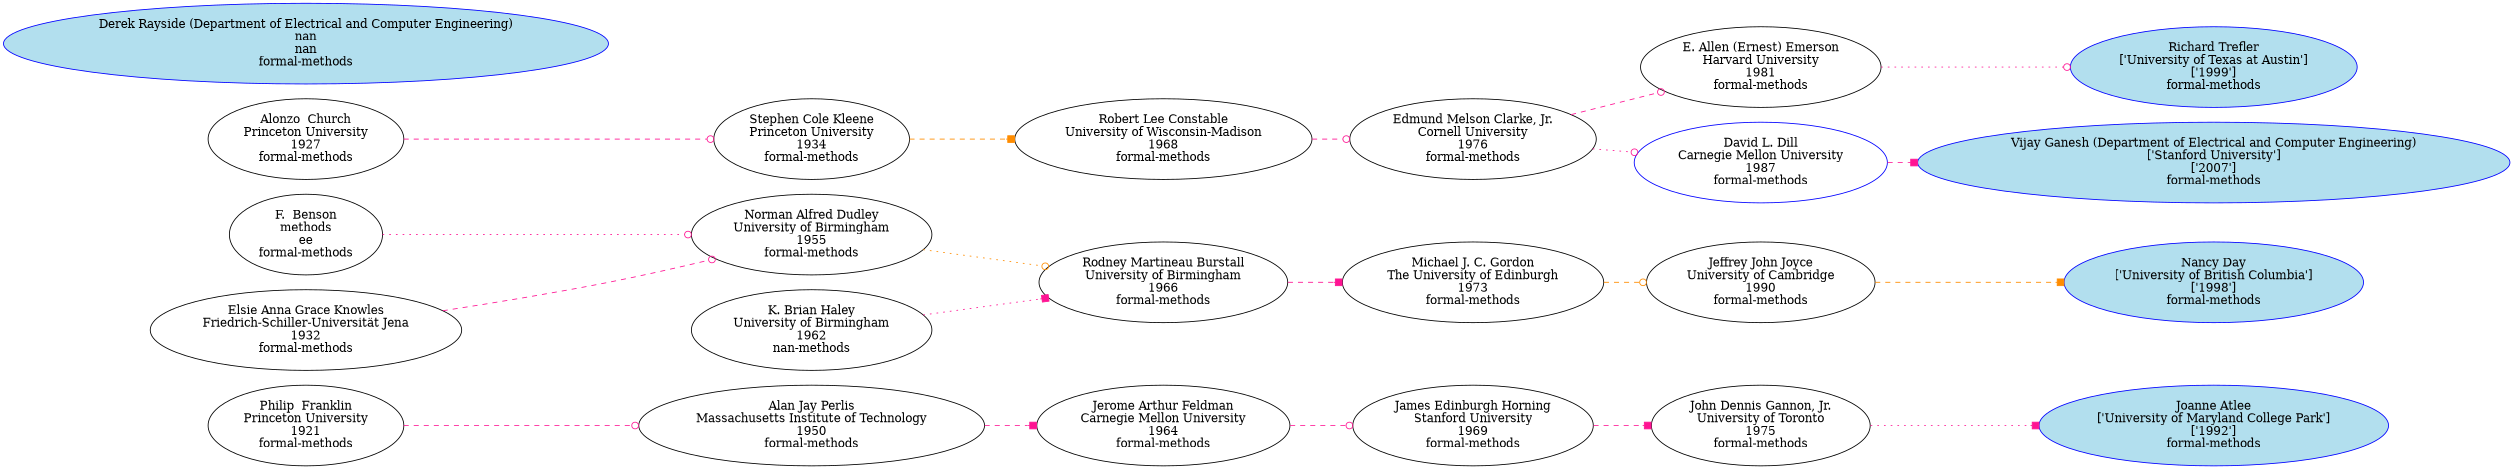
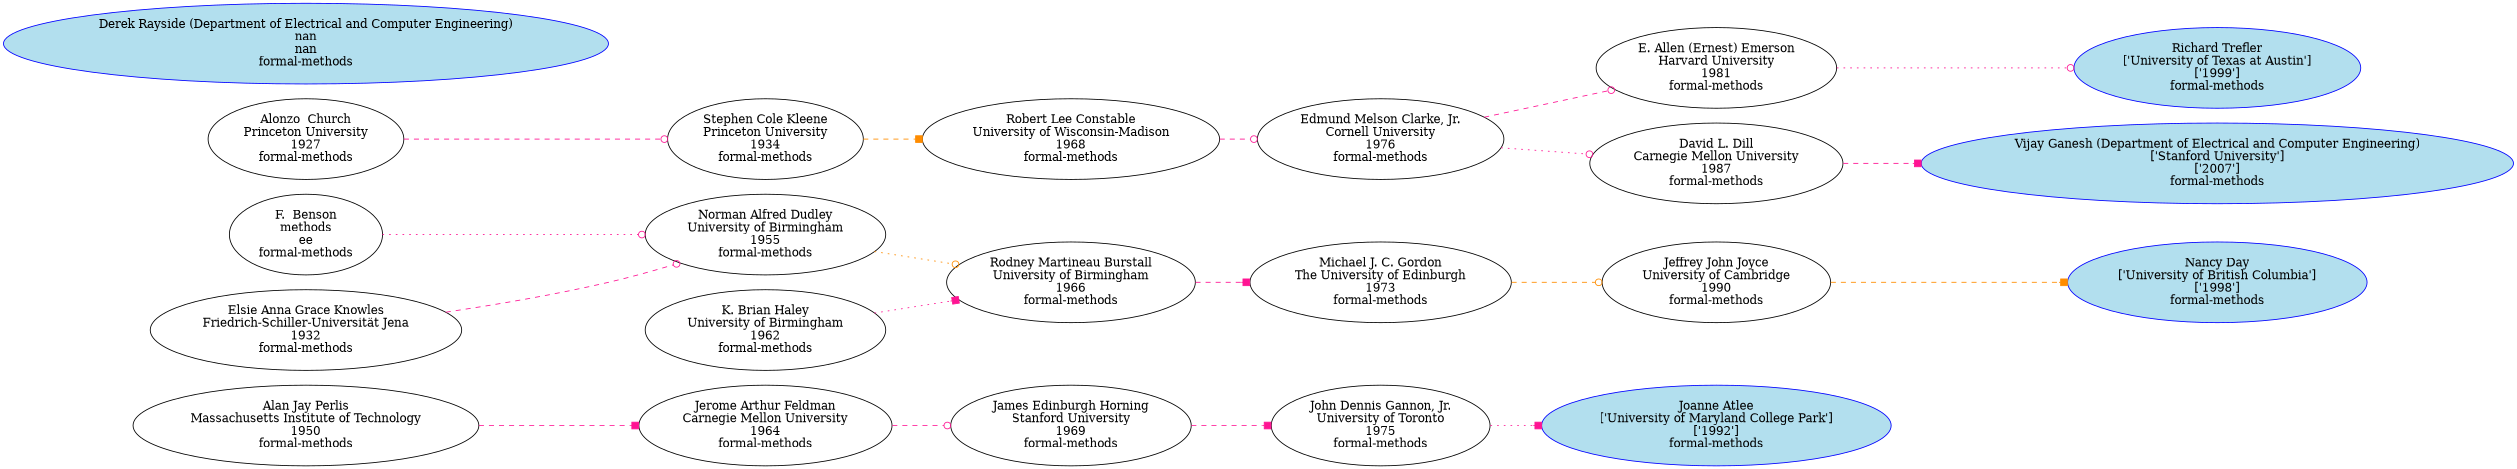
node "David L. Dill Carnegie Mellon University 1987 formal-methods": color blue -> black
node "K. Brian Haley University of Birmingham 1962 nan-methods": label "K. Brian Haley University of Birmingham 1962 nan-methods" -> "K. Brian Haley University of Birmingham 1962 formal-methods"
node "Philip  Franklin Princeton University 1921 formal-methods": removed
